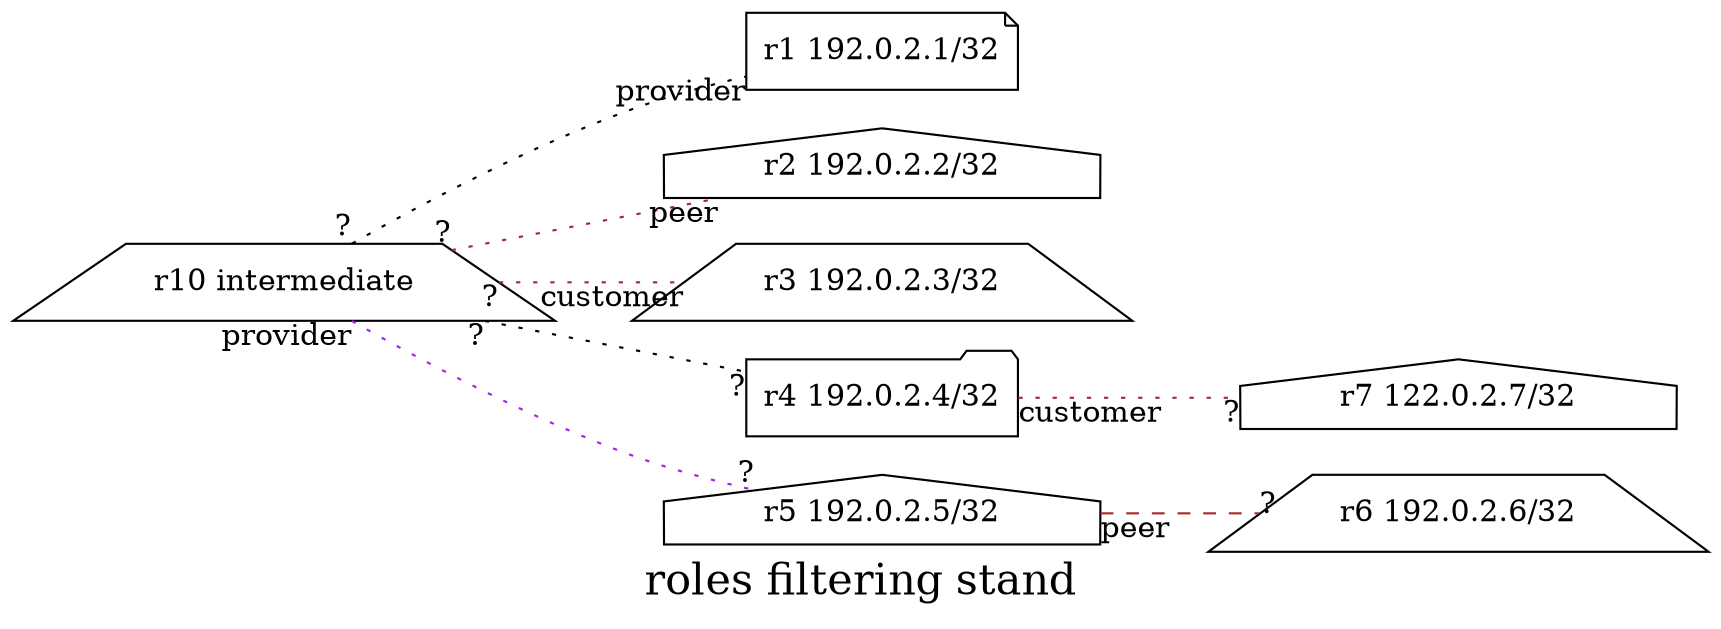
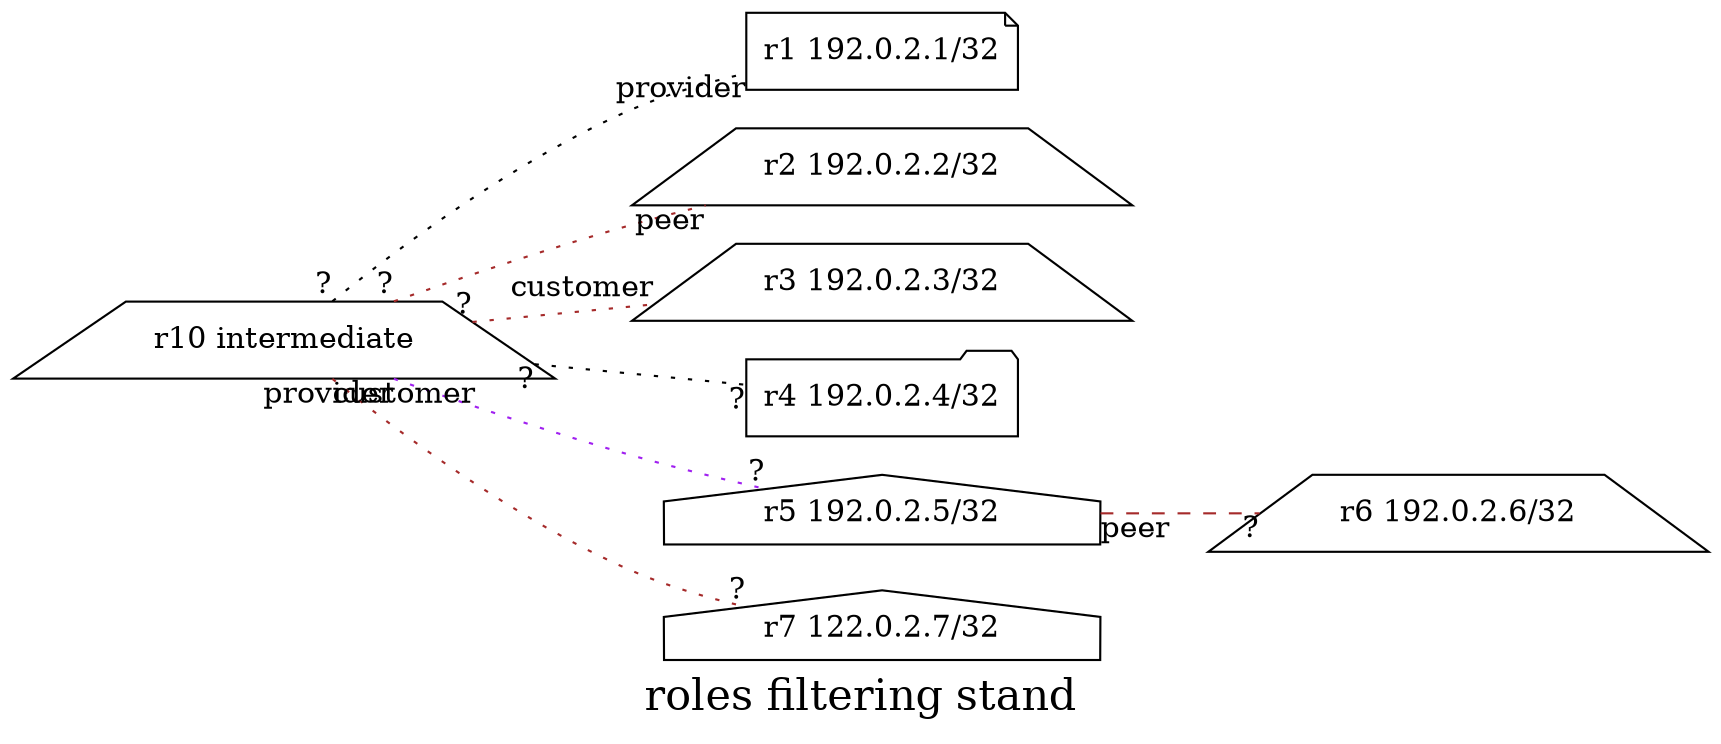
node "r2 192.0.2.2/32": shape house -> trapezium
edge "r4 192.0.2.4/32" -- "r7 122.0.2.7/32": now "r10 intermediate" -- "r7 122.0.2.7/32"
